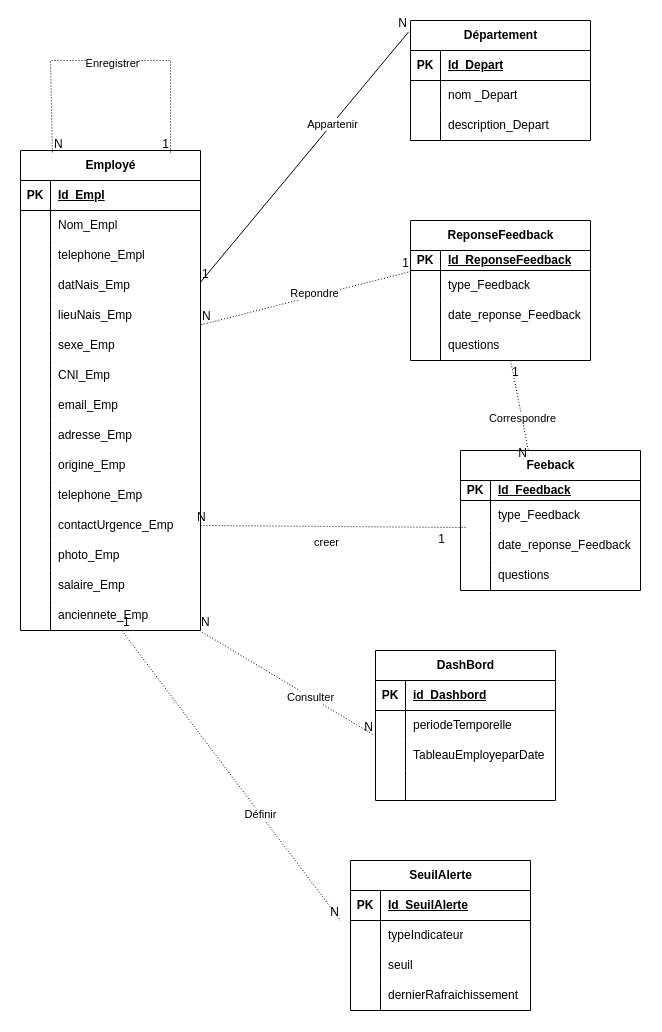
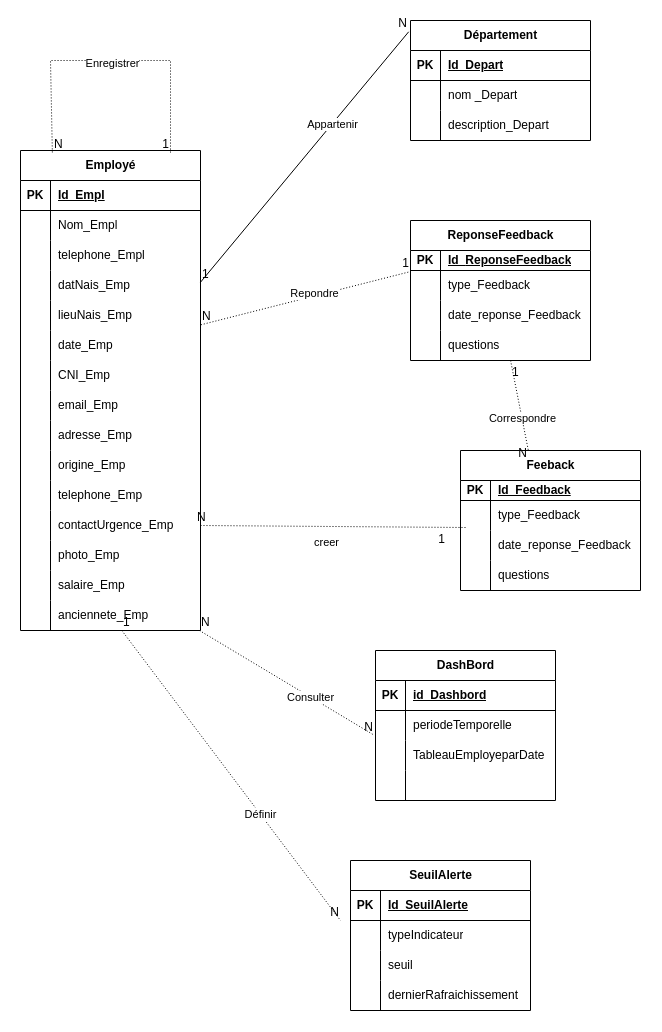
node "sexe_Emp": label "sexe_Emp" -> "date_Emp"
